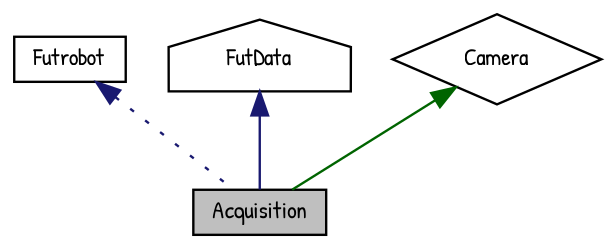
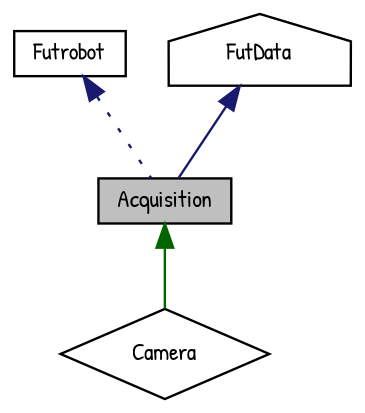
edge "Acquisition" -> "Camera": reversed
